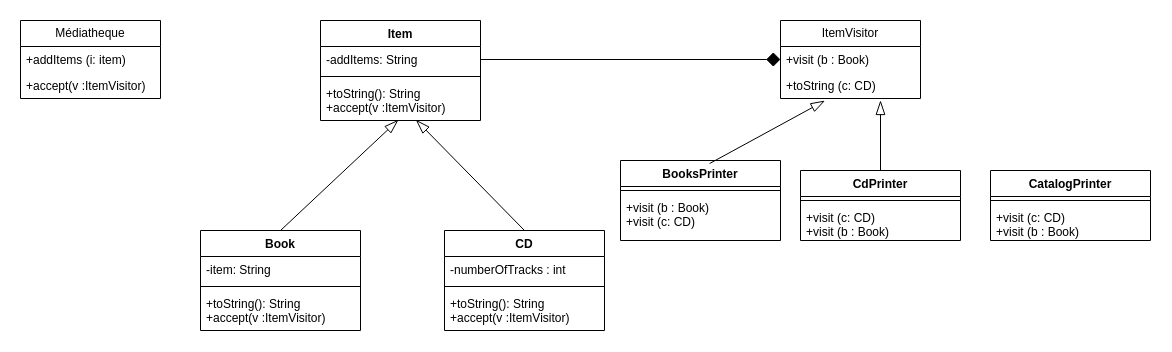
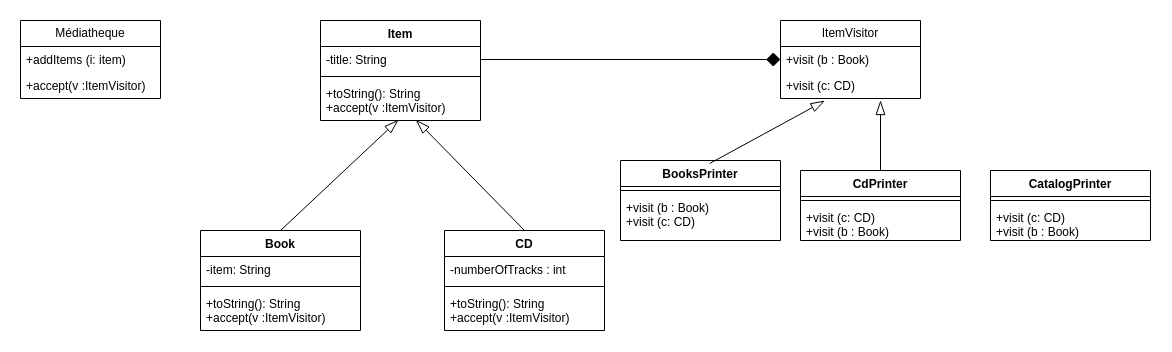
node "-addItems: String": label "-addItems: String" -> "-title: String"
node "+toString (c: CD)": label "+toString (c: CD)" -> "+visit (c: CD)"
